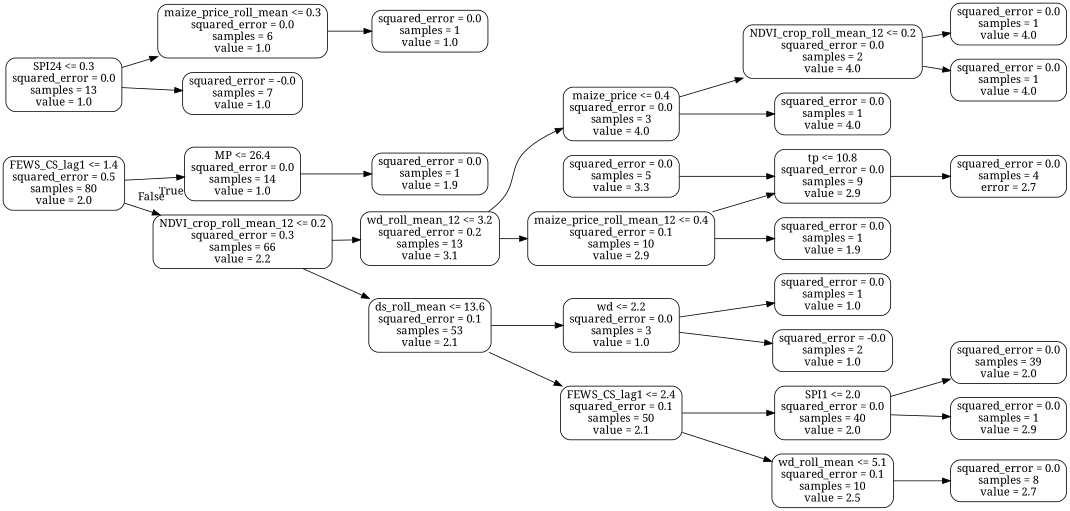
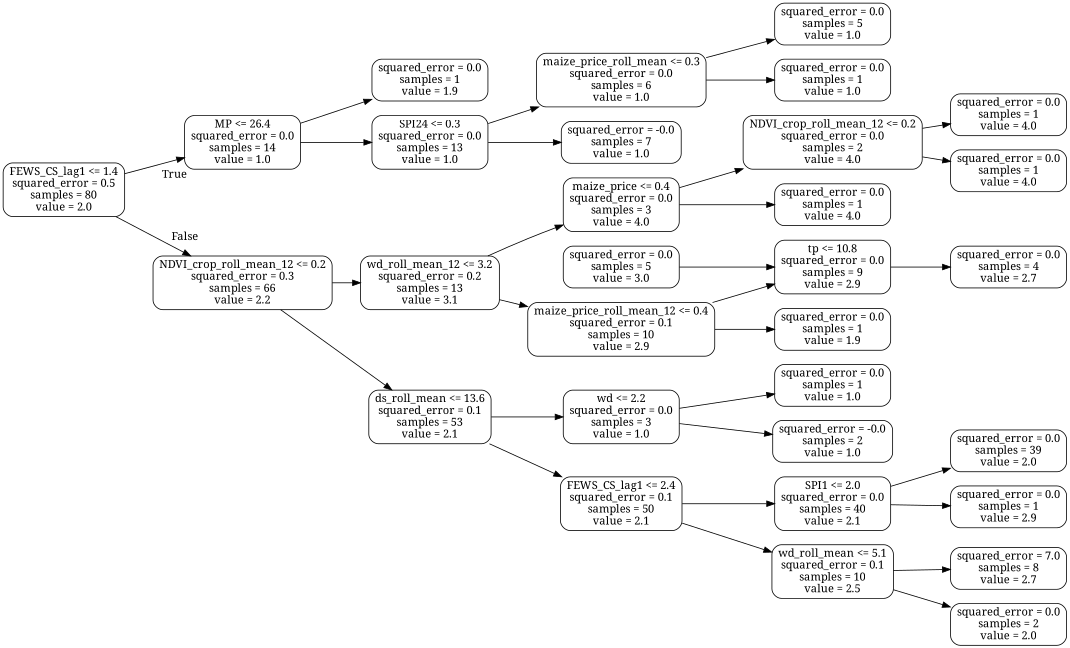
node "squared_error = 0.0 samples = 5 value = 1.0": added
edge "MP <= 26.4 squared_error = 0.0 samples = 14 value = 1.0" -> "SPI24 <= 0.3 squared_error = 0.0 samples = 13 value = 1.0": added
node "squared_error = 0.0 samples = 5 value = 3.3": label "squared_error = 0.0 samples = 5 value = 3.3" -> "squared_error = 0.0 samples = 5 value = 3.0"
node "squared_error = 0.0 samples = 4 error = 2.7": label "squared_error = 0.0 samples = 4 error = 2.7" -> "squared_error = 0.0 samples = 4 value = 2.7"
node "SPI1 <= 2.0 squared_error = 0.0 samples = 40 value = 2.0": label "SPI1 <= 2.0 squared_error = 0.0 samples = 40 value = 2.0" -> "SPI1 <= 2.0 squared_error = 0.0 samples = 40 value = 2.1"
node "squared_error = 0.0 samples = 8 value = 2.7": label "squared_error = 0.0 samples = 8 value = 2.7" -> "squared_error = 7.0 samples = 8 value = 2.7"
node "squared_error = 0.0 samples = 2 value = 2.0": added
